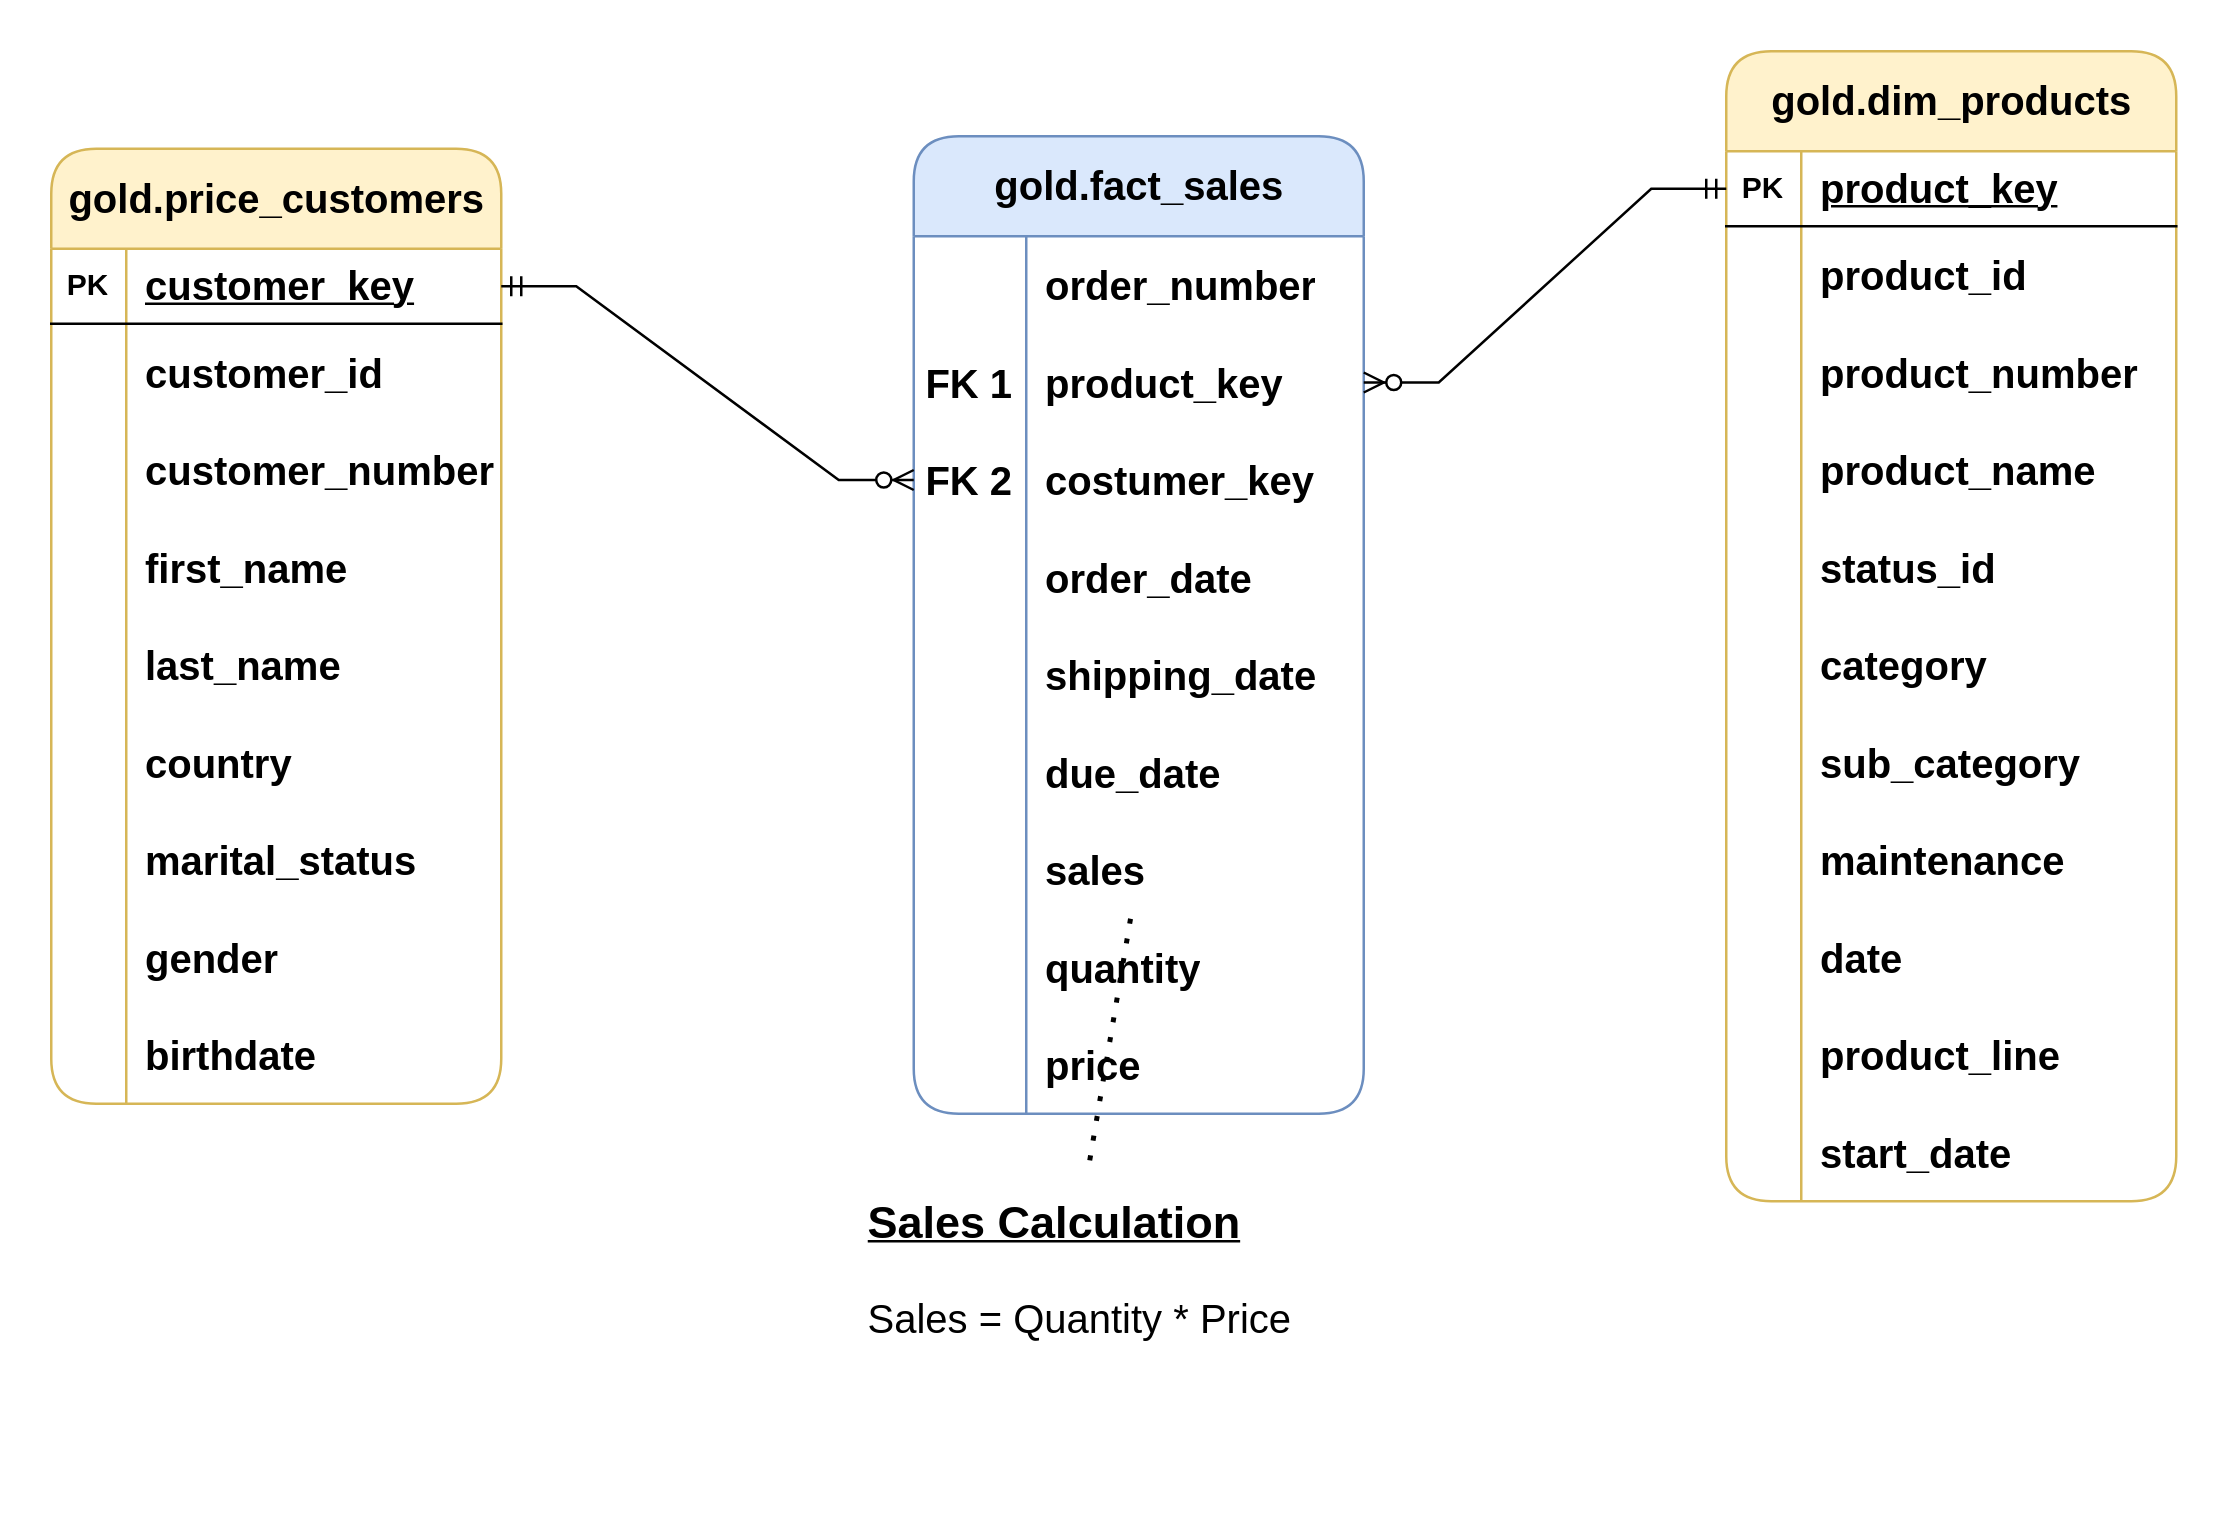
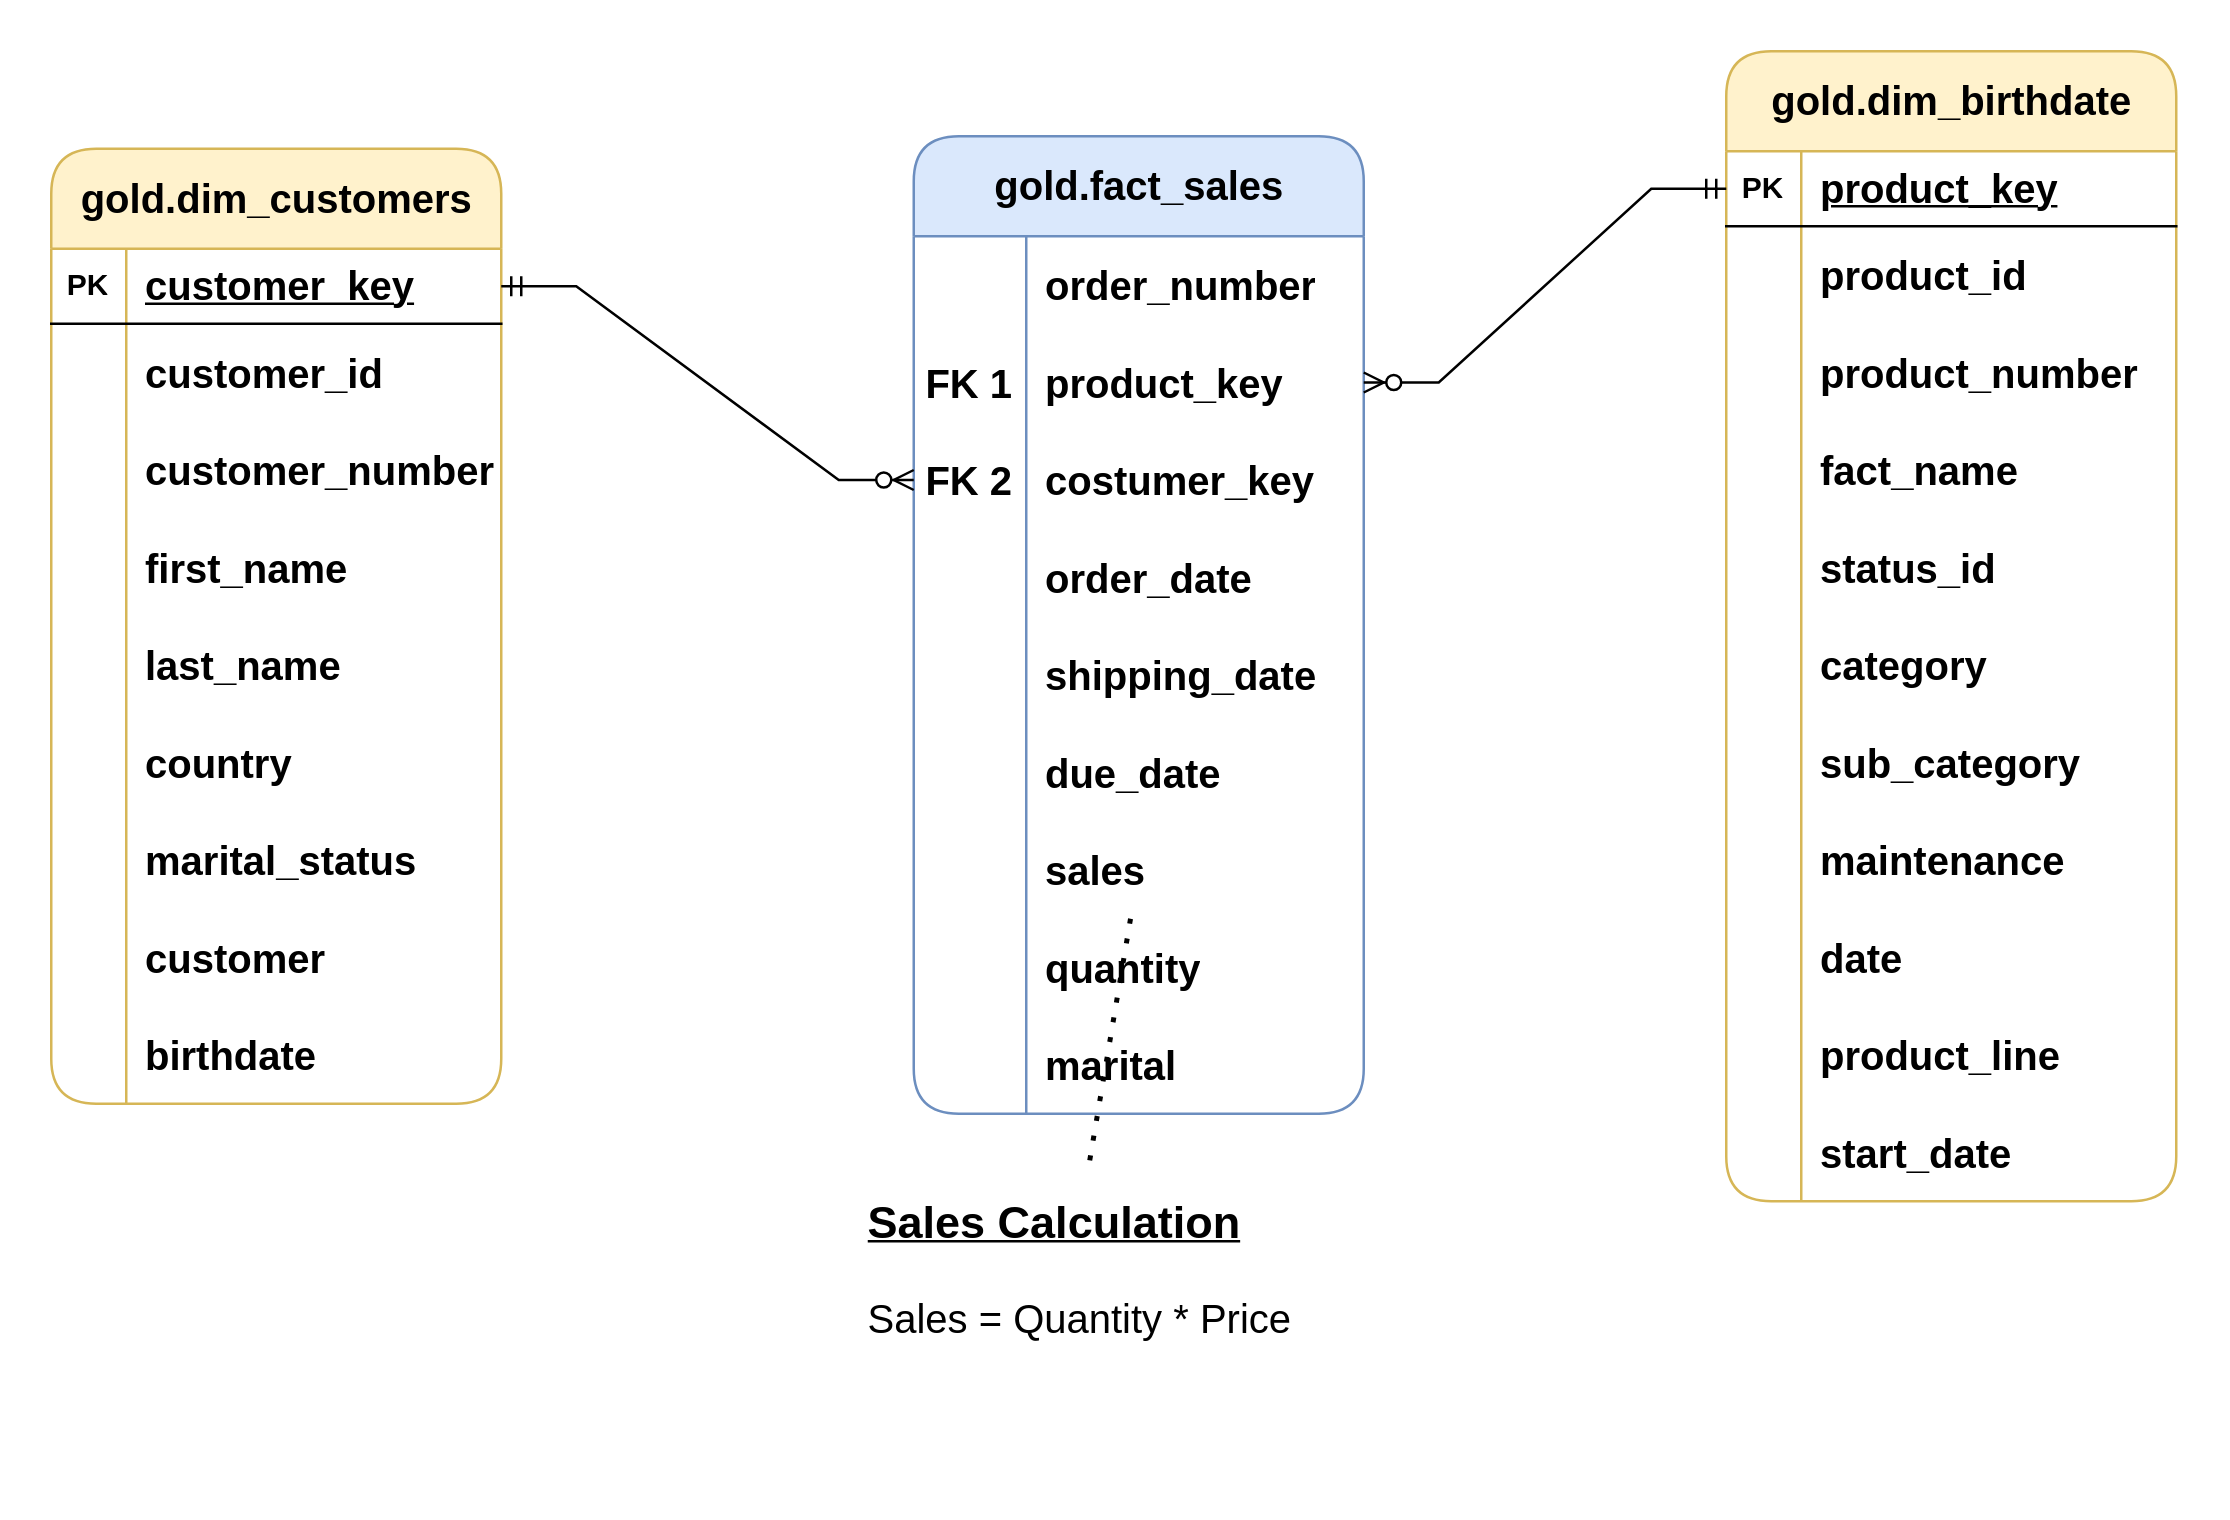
node "gold.dim_products": label "gold.dim_products" -> "gold.dim_birthdate"
node "gold.price_customers": label "gold.price_customers" -> "gold.dim_customers"
node "product_name": label "product_name" -> "fact_name"
node "gender": label "gender" -> "customer"
node "price": label "price" -> "marital"
